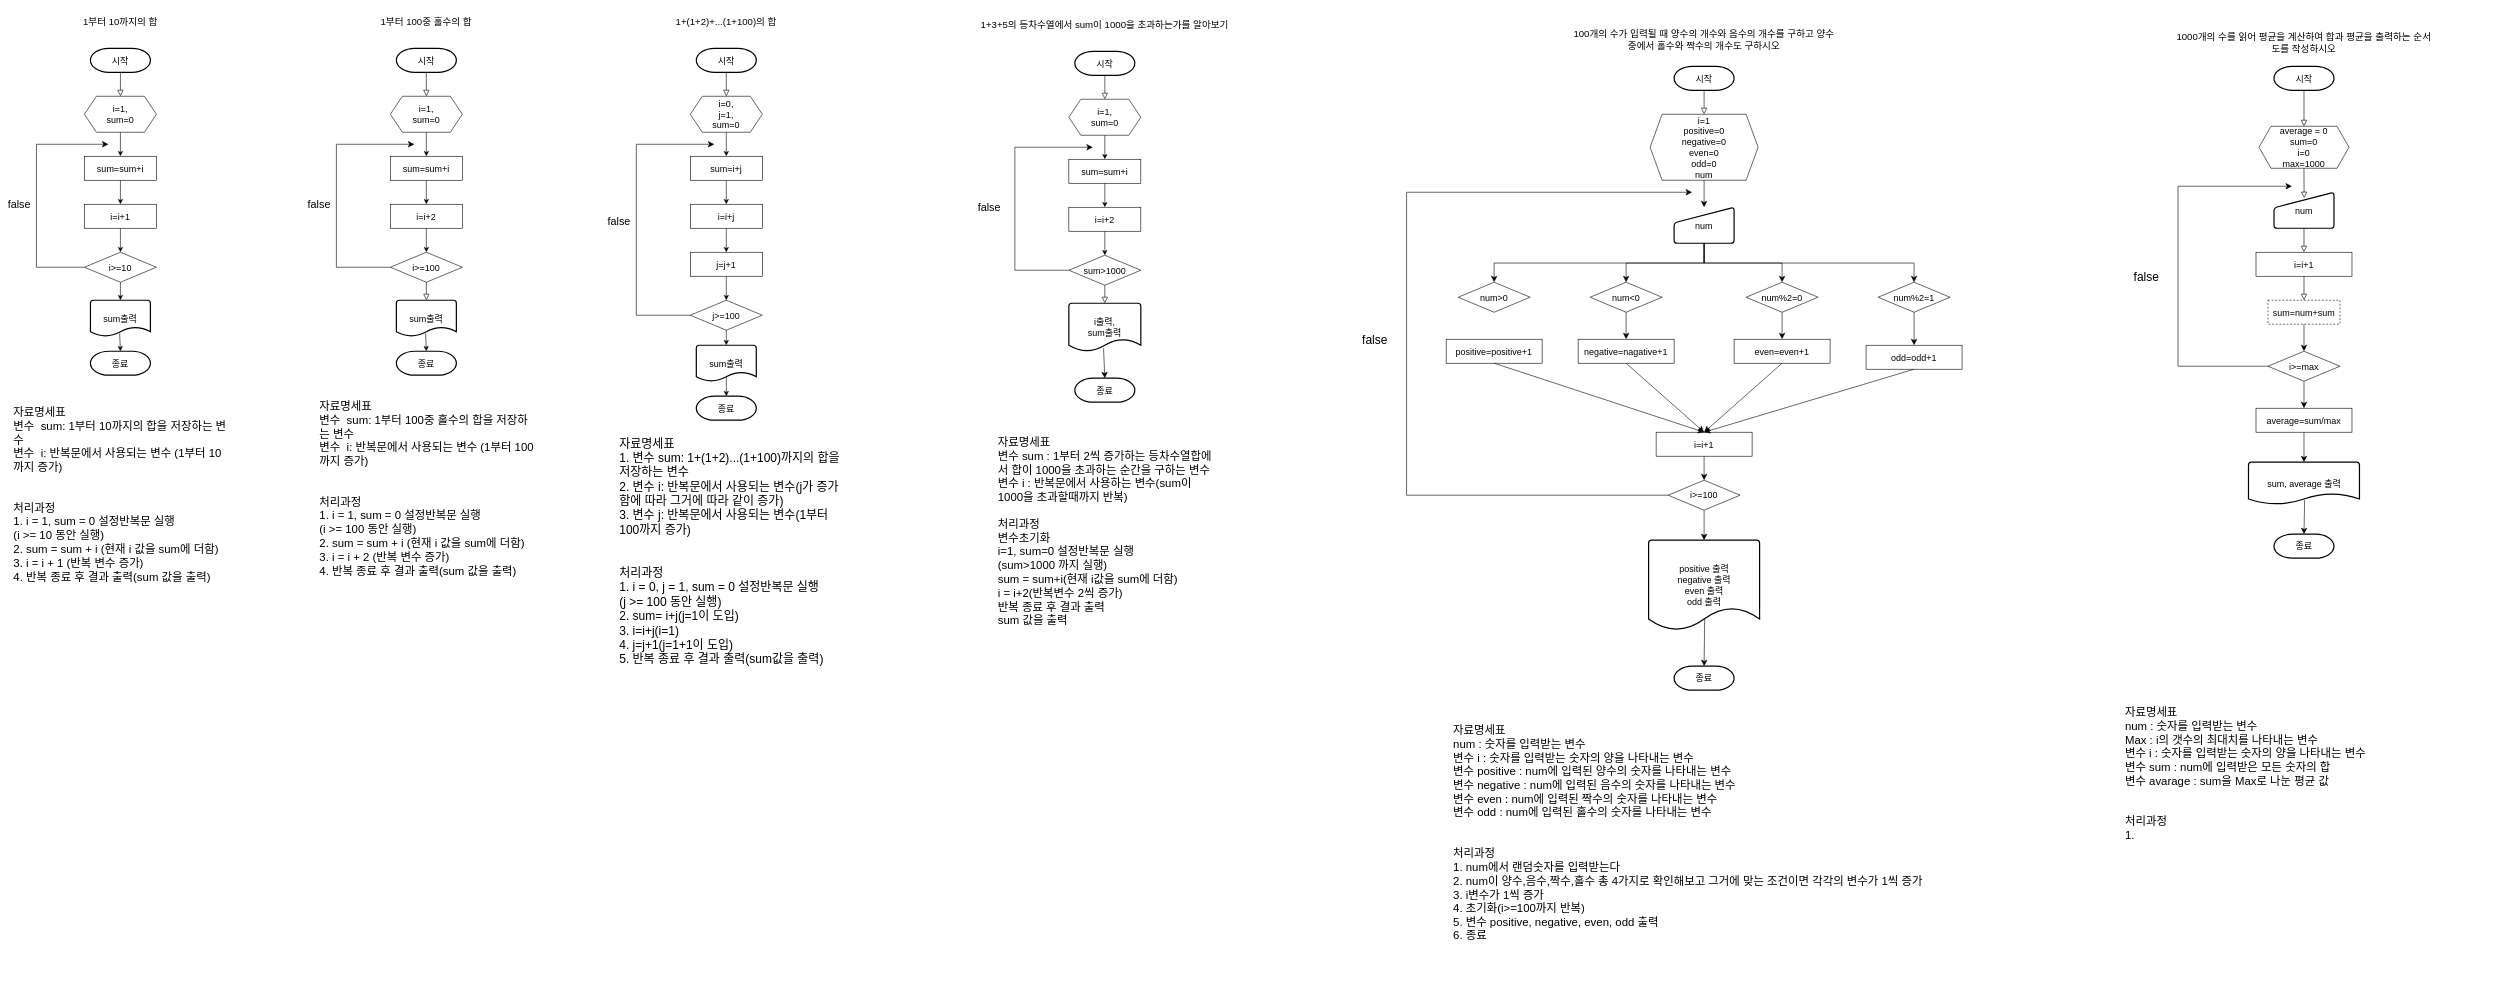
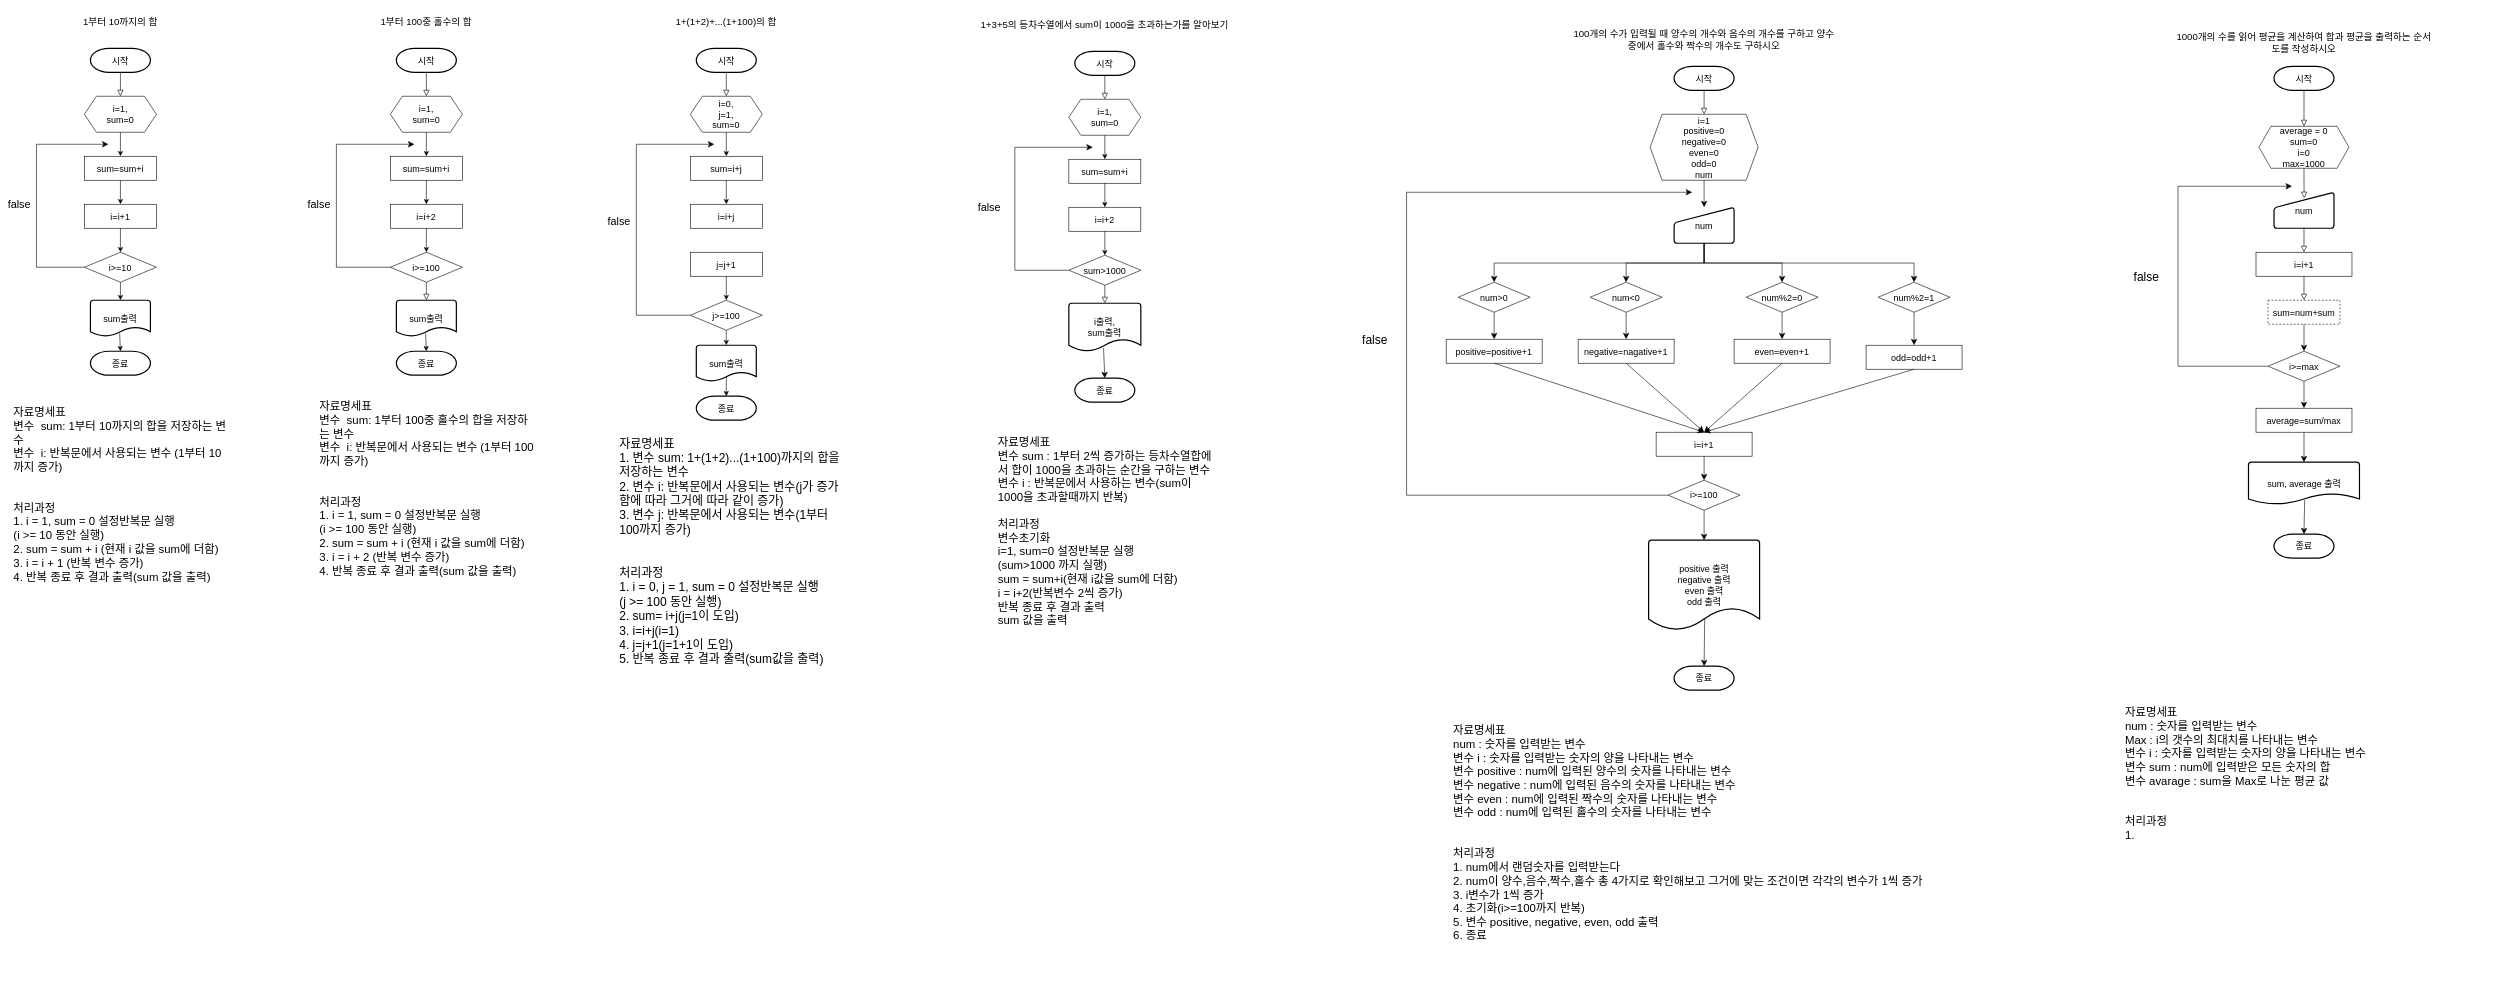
edge "i=i+j" -> "j=j+1": removed
edge "num>0" -> "positive=positive+1": added
